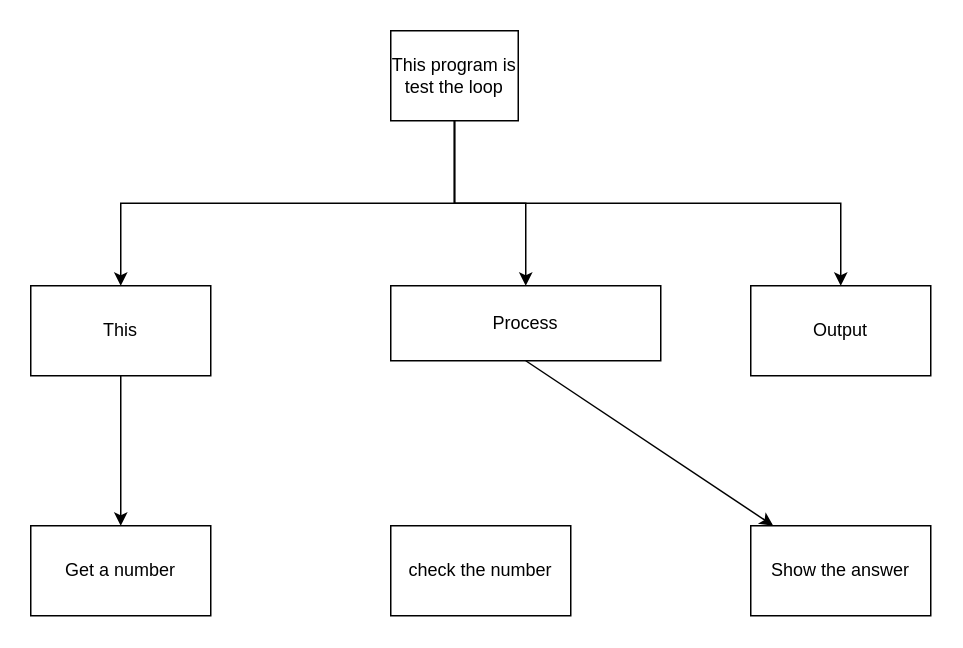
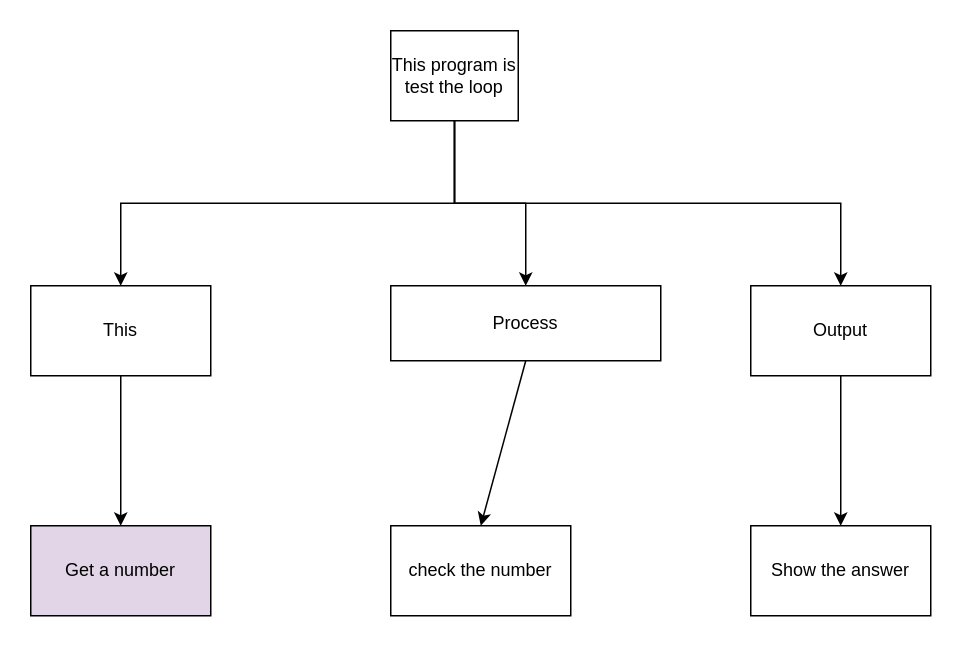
edge "Process" -> "Show the answer": now "Process" -> "check the number"
edge "Output" -> "Show the answer": added
node "Get a number": fillcolor #ffffff -> #e1d5e7
